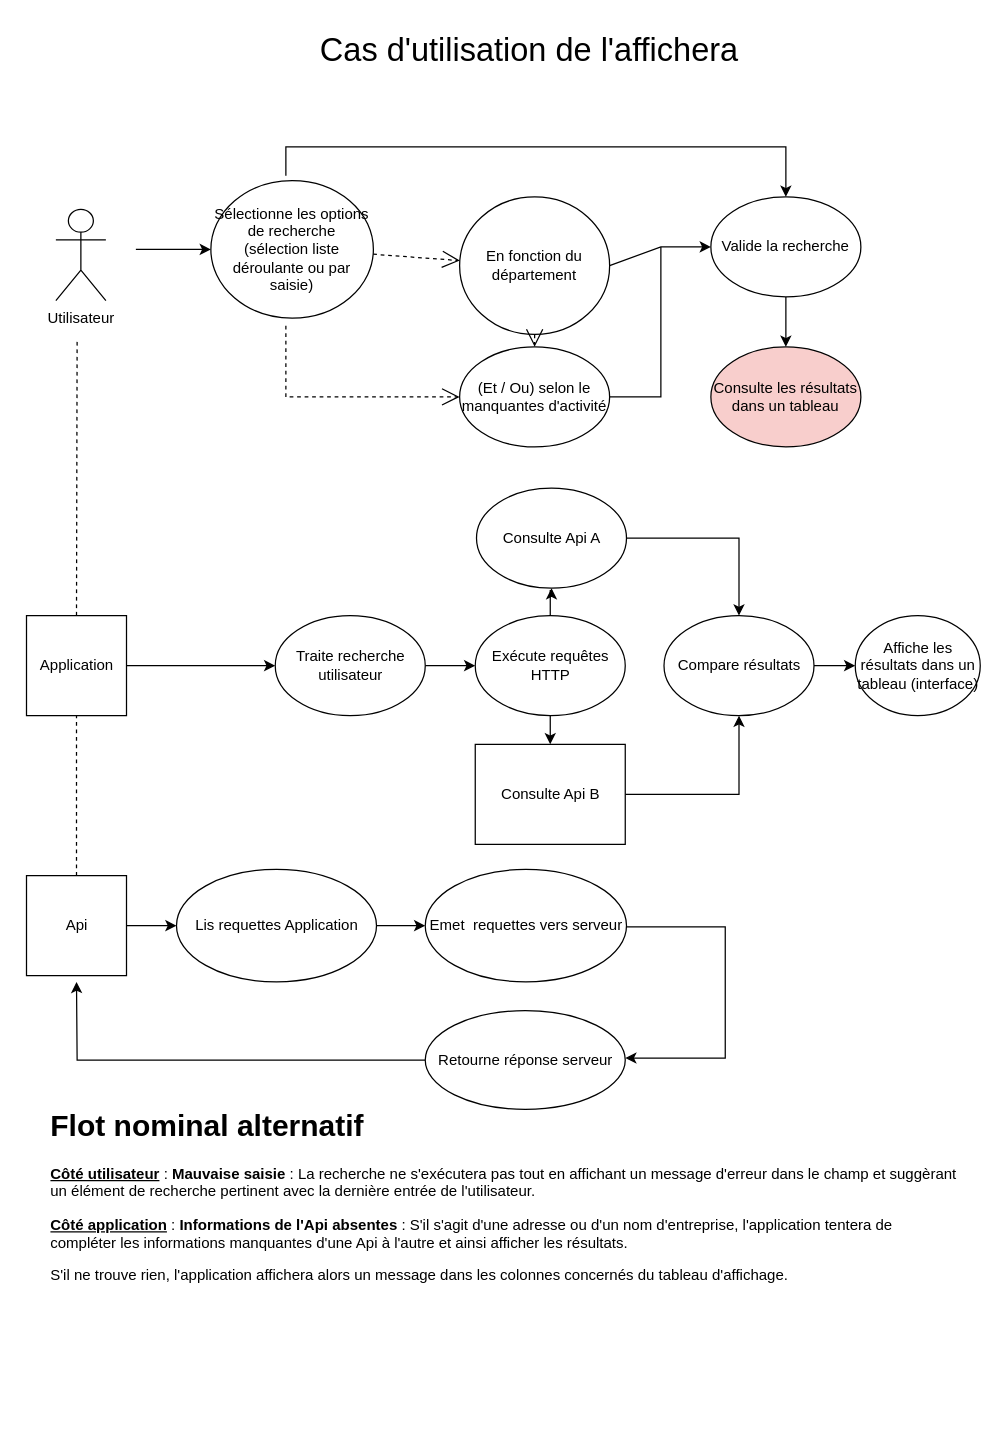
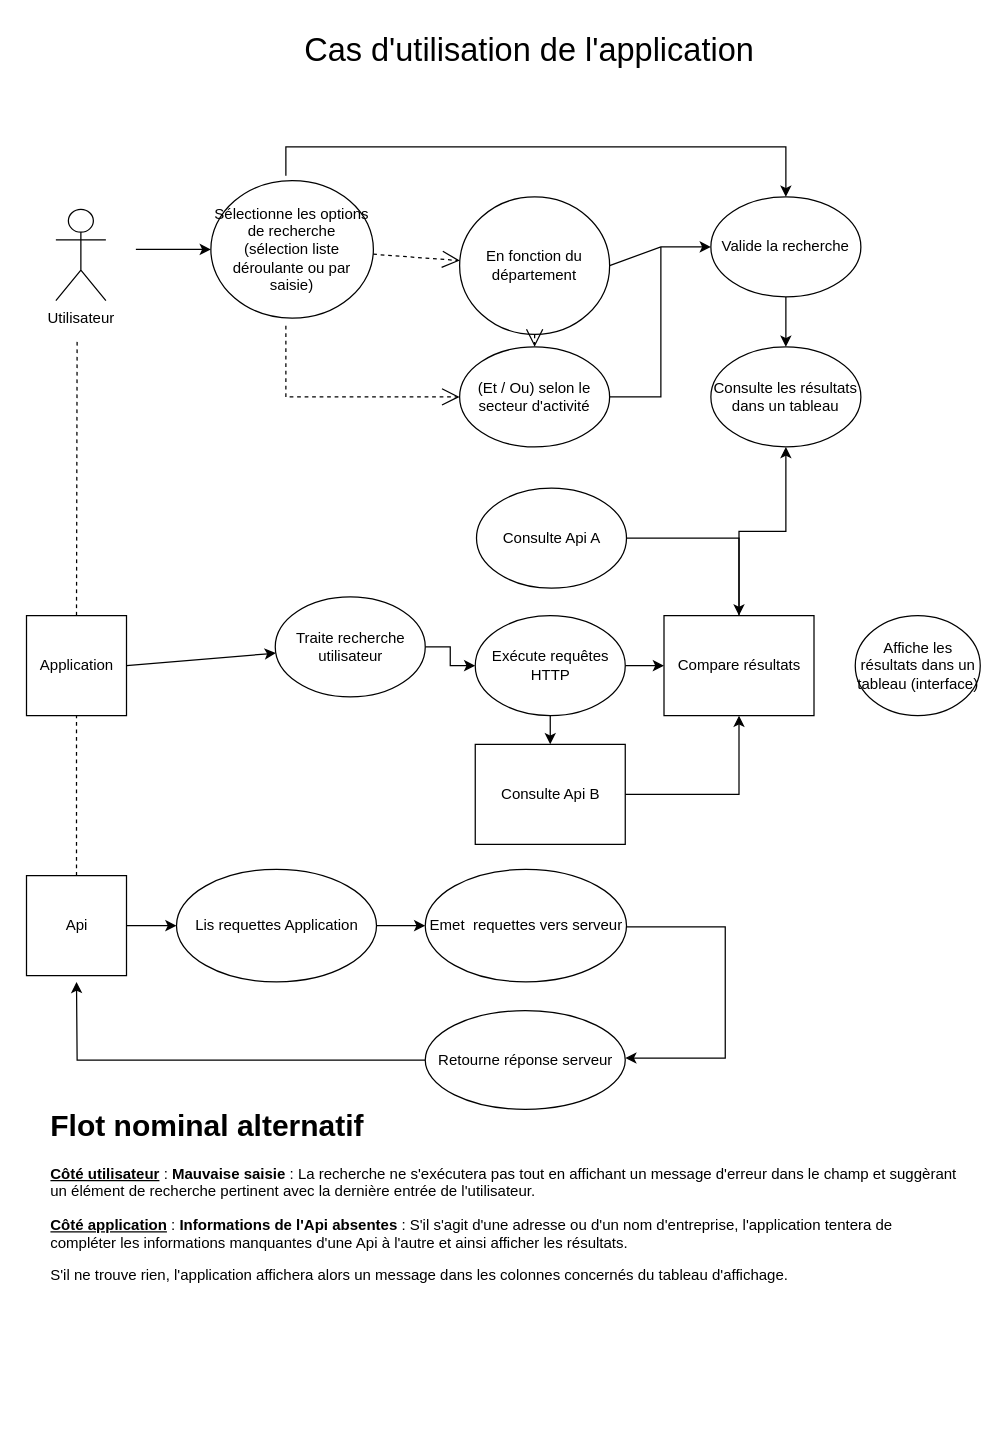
node "Cas d'utilisation de l'affichera": label "Cas d'utilisation de l'affichera" -> "Cas d'utilisation de l'application"
node "(Et / Ou) selon le manquantes d'activité": label "(Et / Ou) selon le manquantes d'activité" -> "(Et / Ou) selon le secteur d'activité"
node "Consulte les résultats dans un tableau": fillcolor #f8cecc -> #ffffff
edge "Exécute requêtes HTTP" -> "Consulte Api A": now "Exécute requêtes HTTP" -> "Compare résultats"
node "Traite recherche utilisateur": moved (350, 666) -> (350, 647)
node "Compare résultats": shape ellipse -> rectangle
edge "Compare résultats" -> "Affiche les résultats dans un tableau (interface)": now "Compare résultats" -> "Consulte les résultats dans un tableau"
